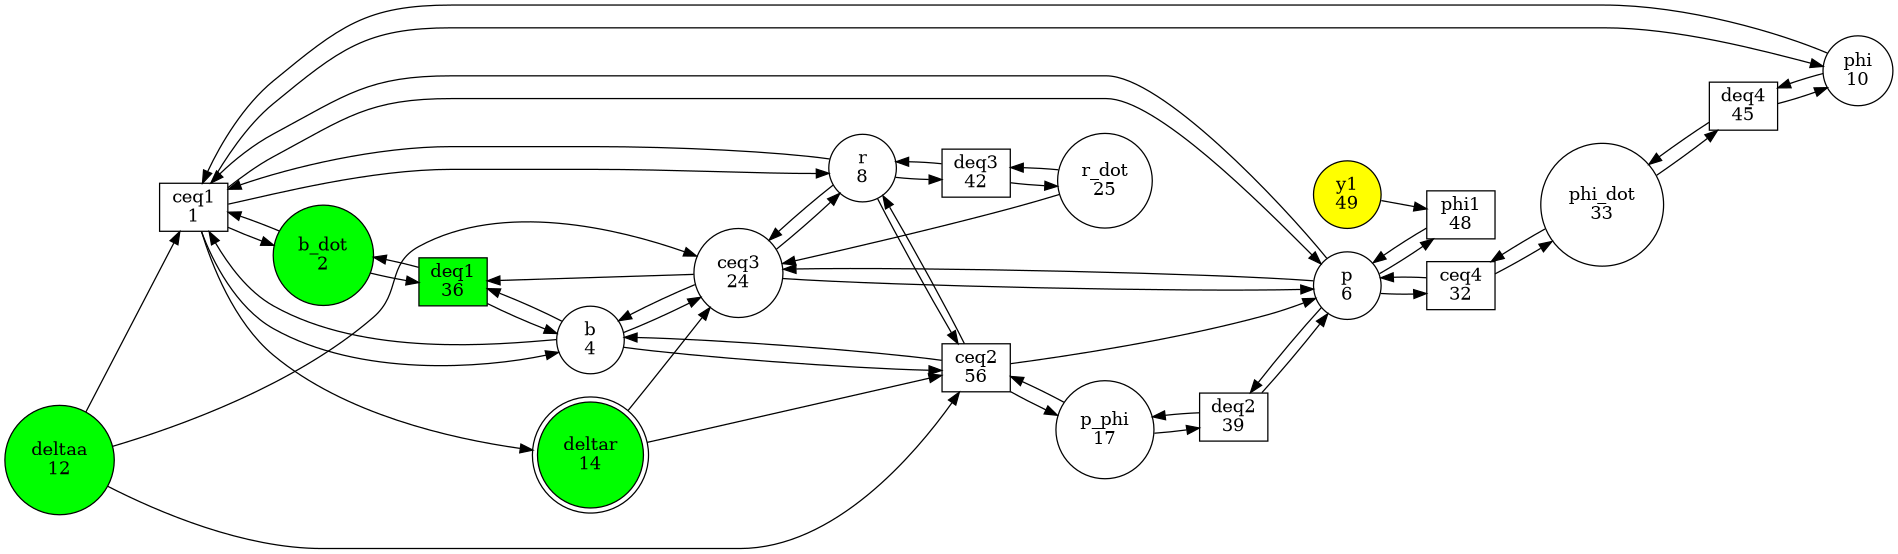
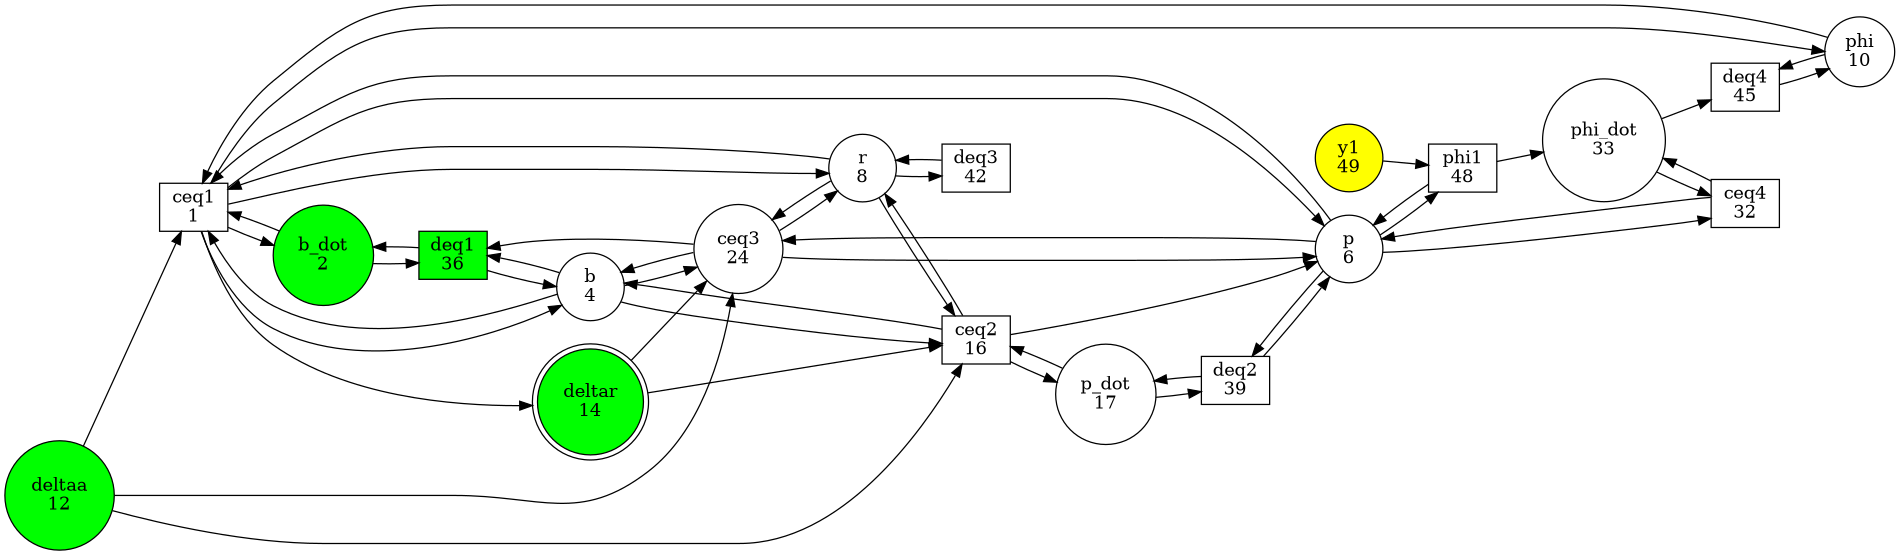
edge "deq4 45" -> "phi_dot 33": now "phi1 48" -> "phi_dot 33"
node "r_dot 25": removed
node "ceq2 56": label "ceq2 56" -> "ceq2 16"
node "p_phi 17": label "p_phi 17" -> "p_dot 17"
